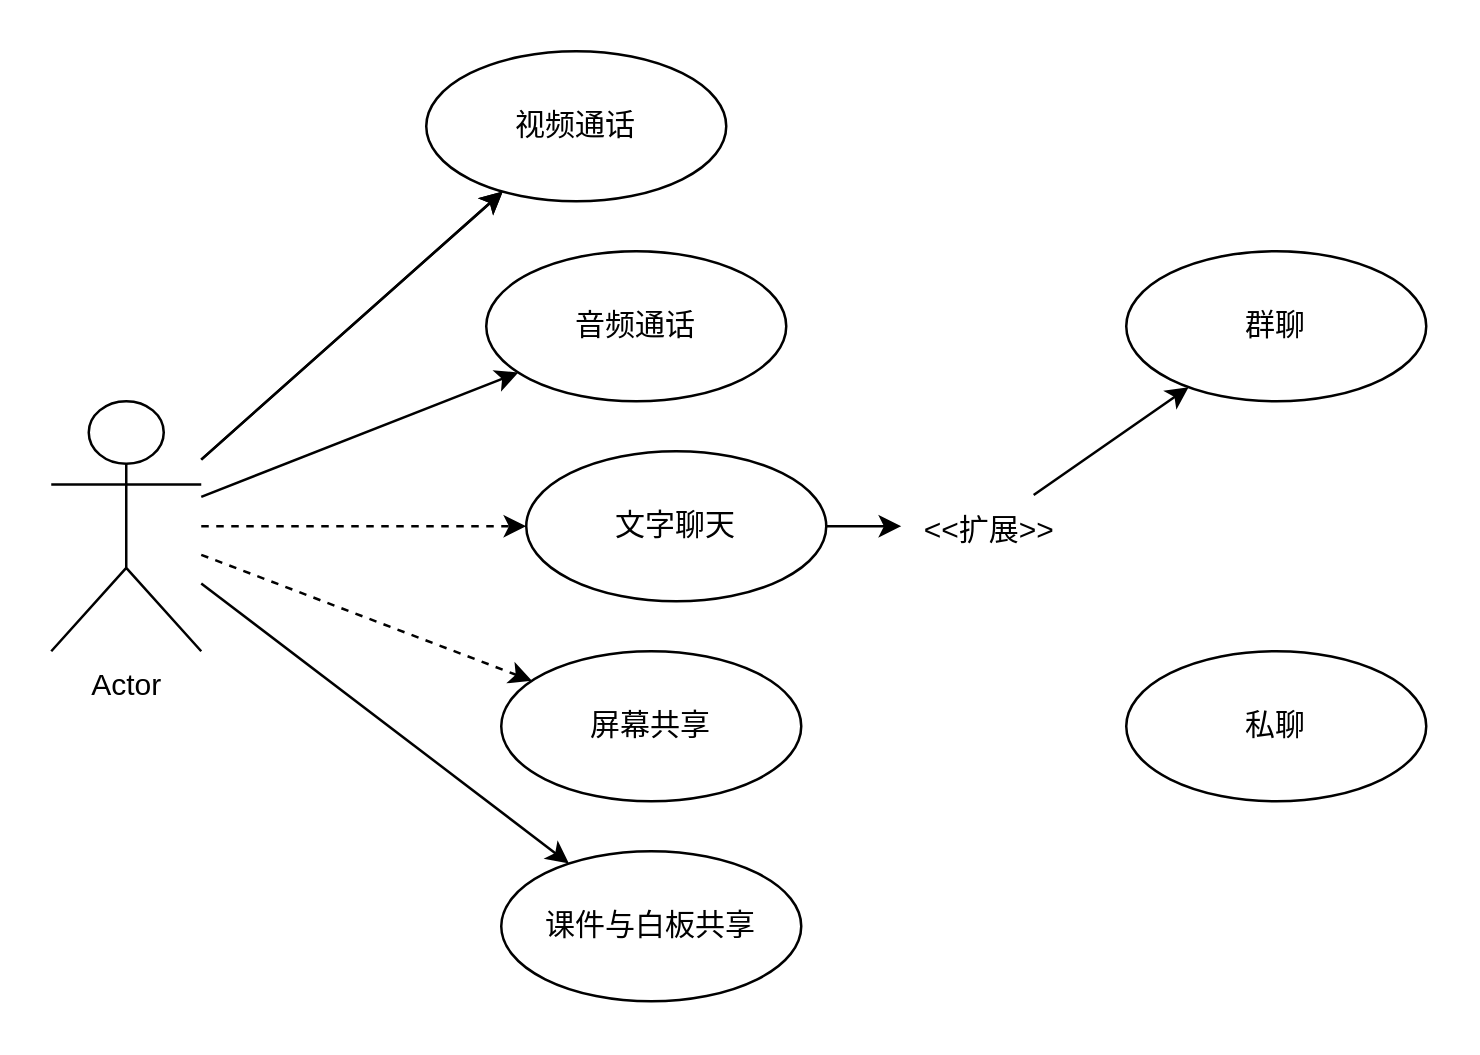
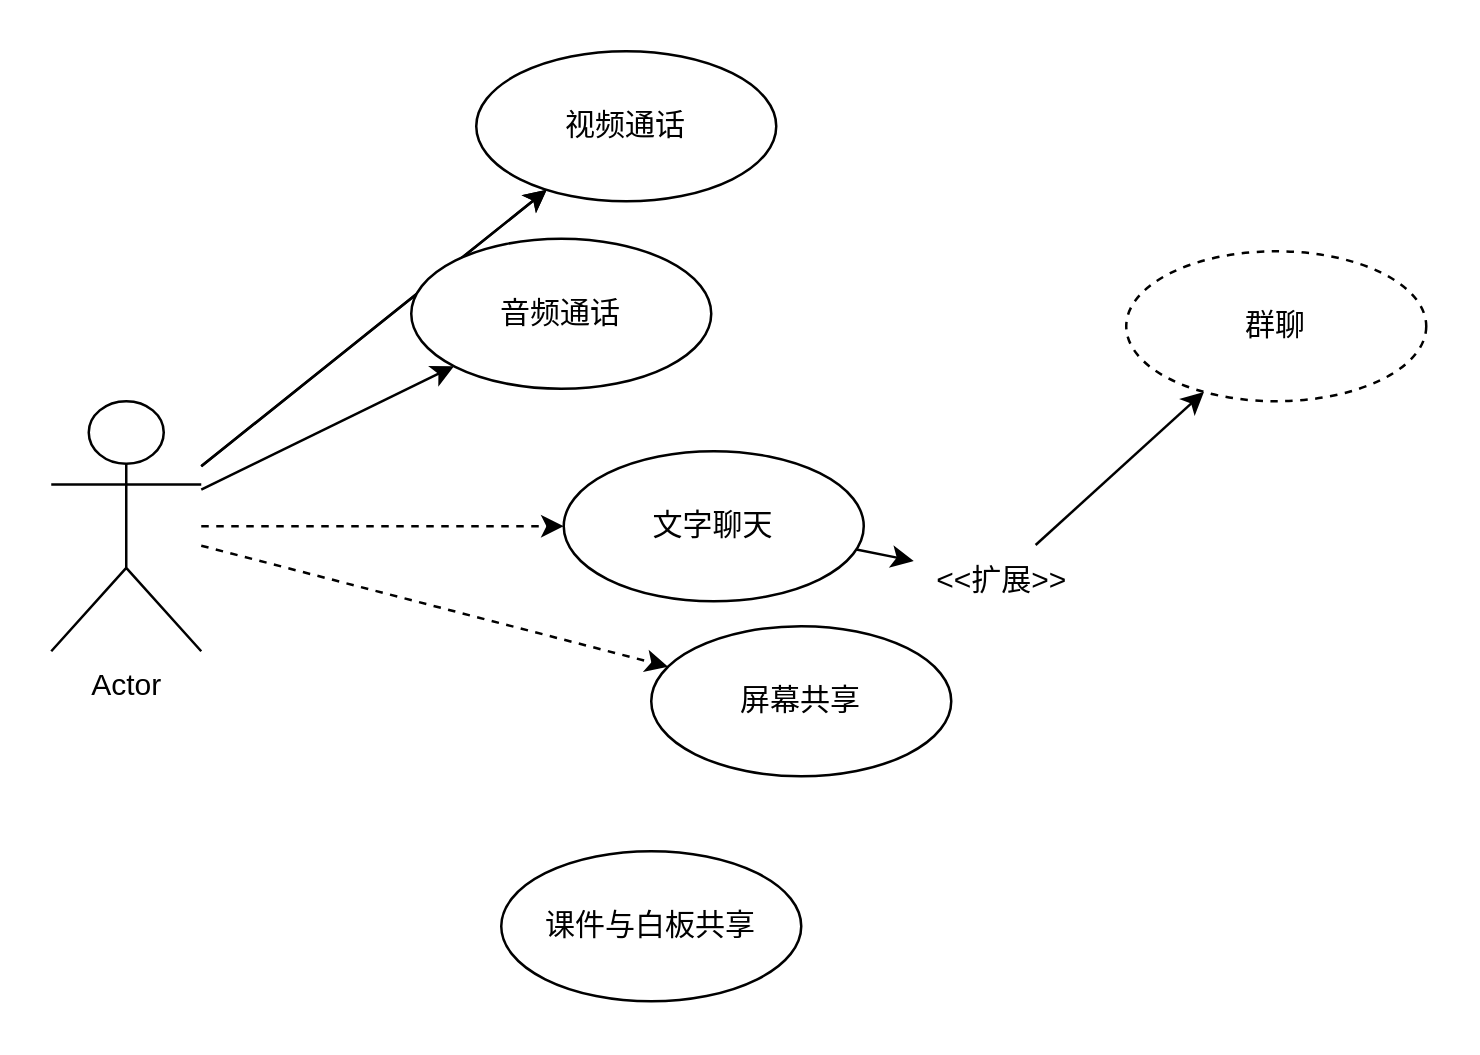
node "视频通话": moved (576, 126) -> (626, 126)
node "音频通话": moved (636, 326) -> (561, 314)
node "群聊": style solid -> dashed
node "文字聊天": moved (676, 526) -> (714, 526)
node "<<扩展>>": moved (989, 526) -> (1001, 576)
edge "Actor" -> "课件与白板共享": removed
node "屏幕共享": moved (651, 726) -> (801, 701)
node "私聊": removed
